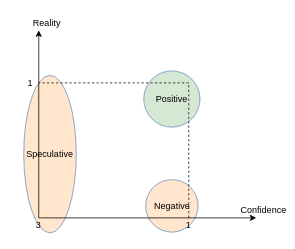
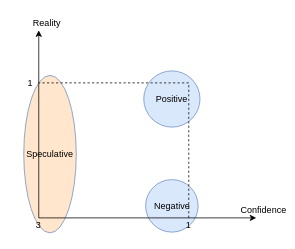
node "Positive": fillcolor #d5e8d4 -> #dae8fc
node "Negative": fillcolor #ffe6cc -> #dae8fc
